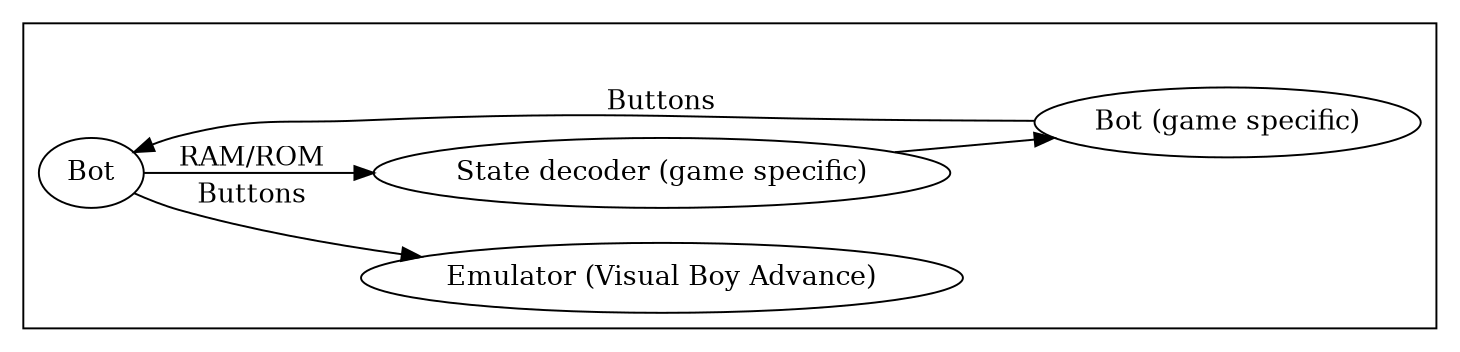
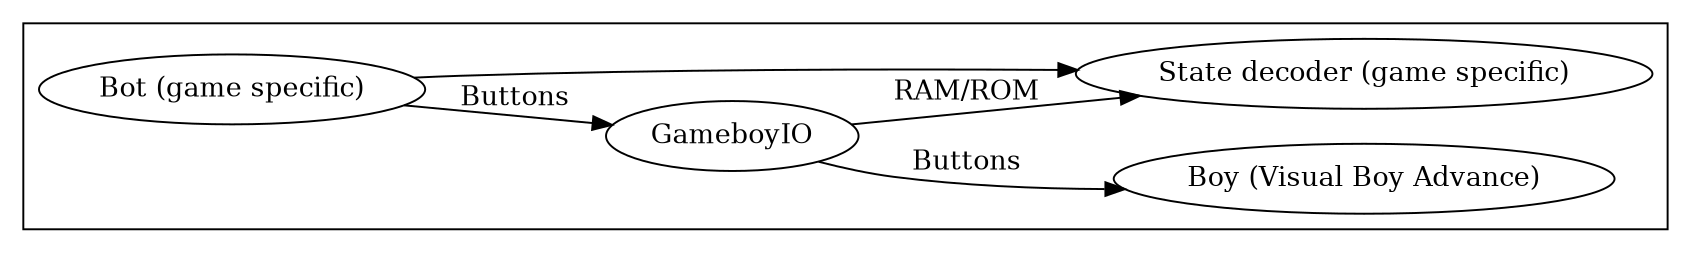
edge "State decoder (game specific)" -> "Bot (game specific)": reversed
node "Bot": label "Bot" -> "GameboyIO"
node "Emulator (Visual Boy Advance)": label "Emulator (Visual Boy Advance)" -> "Boy (Visual Boy Advance)"
